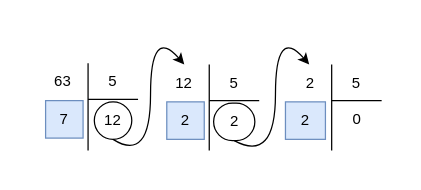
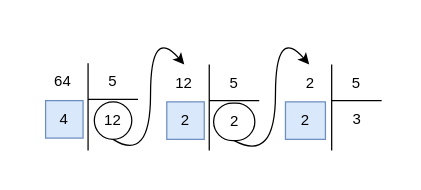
node "63": label "63" -> "64"
node "7": label "7" -> "4"
node "0": label "0" -> "3"
